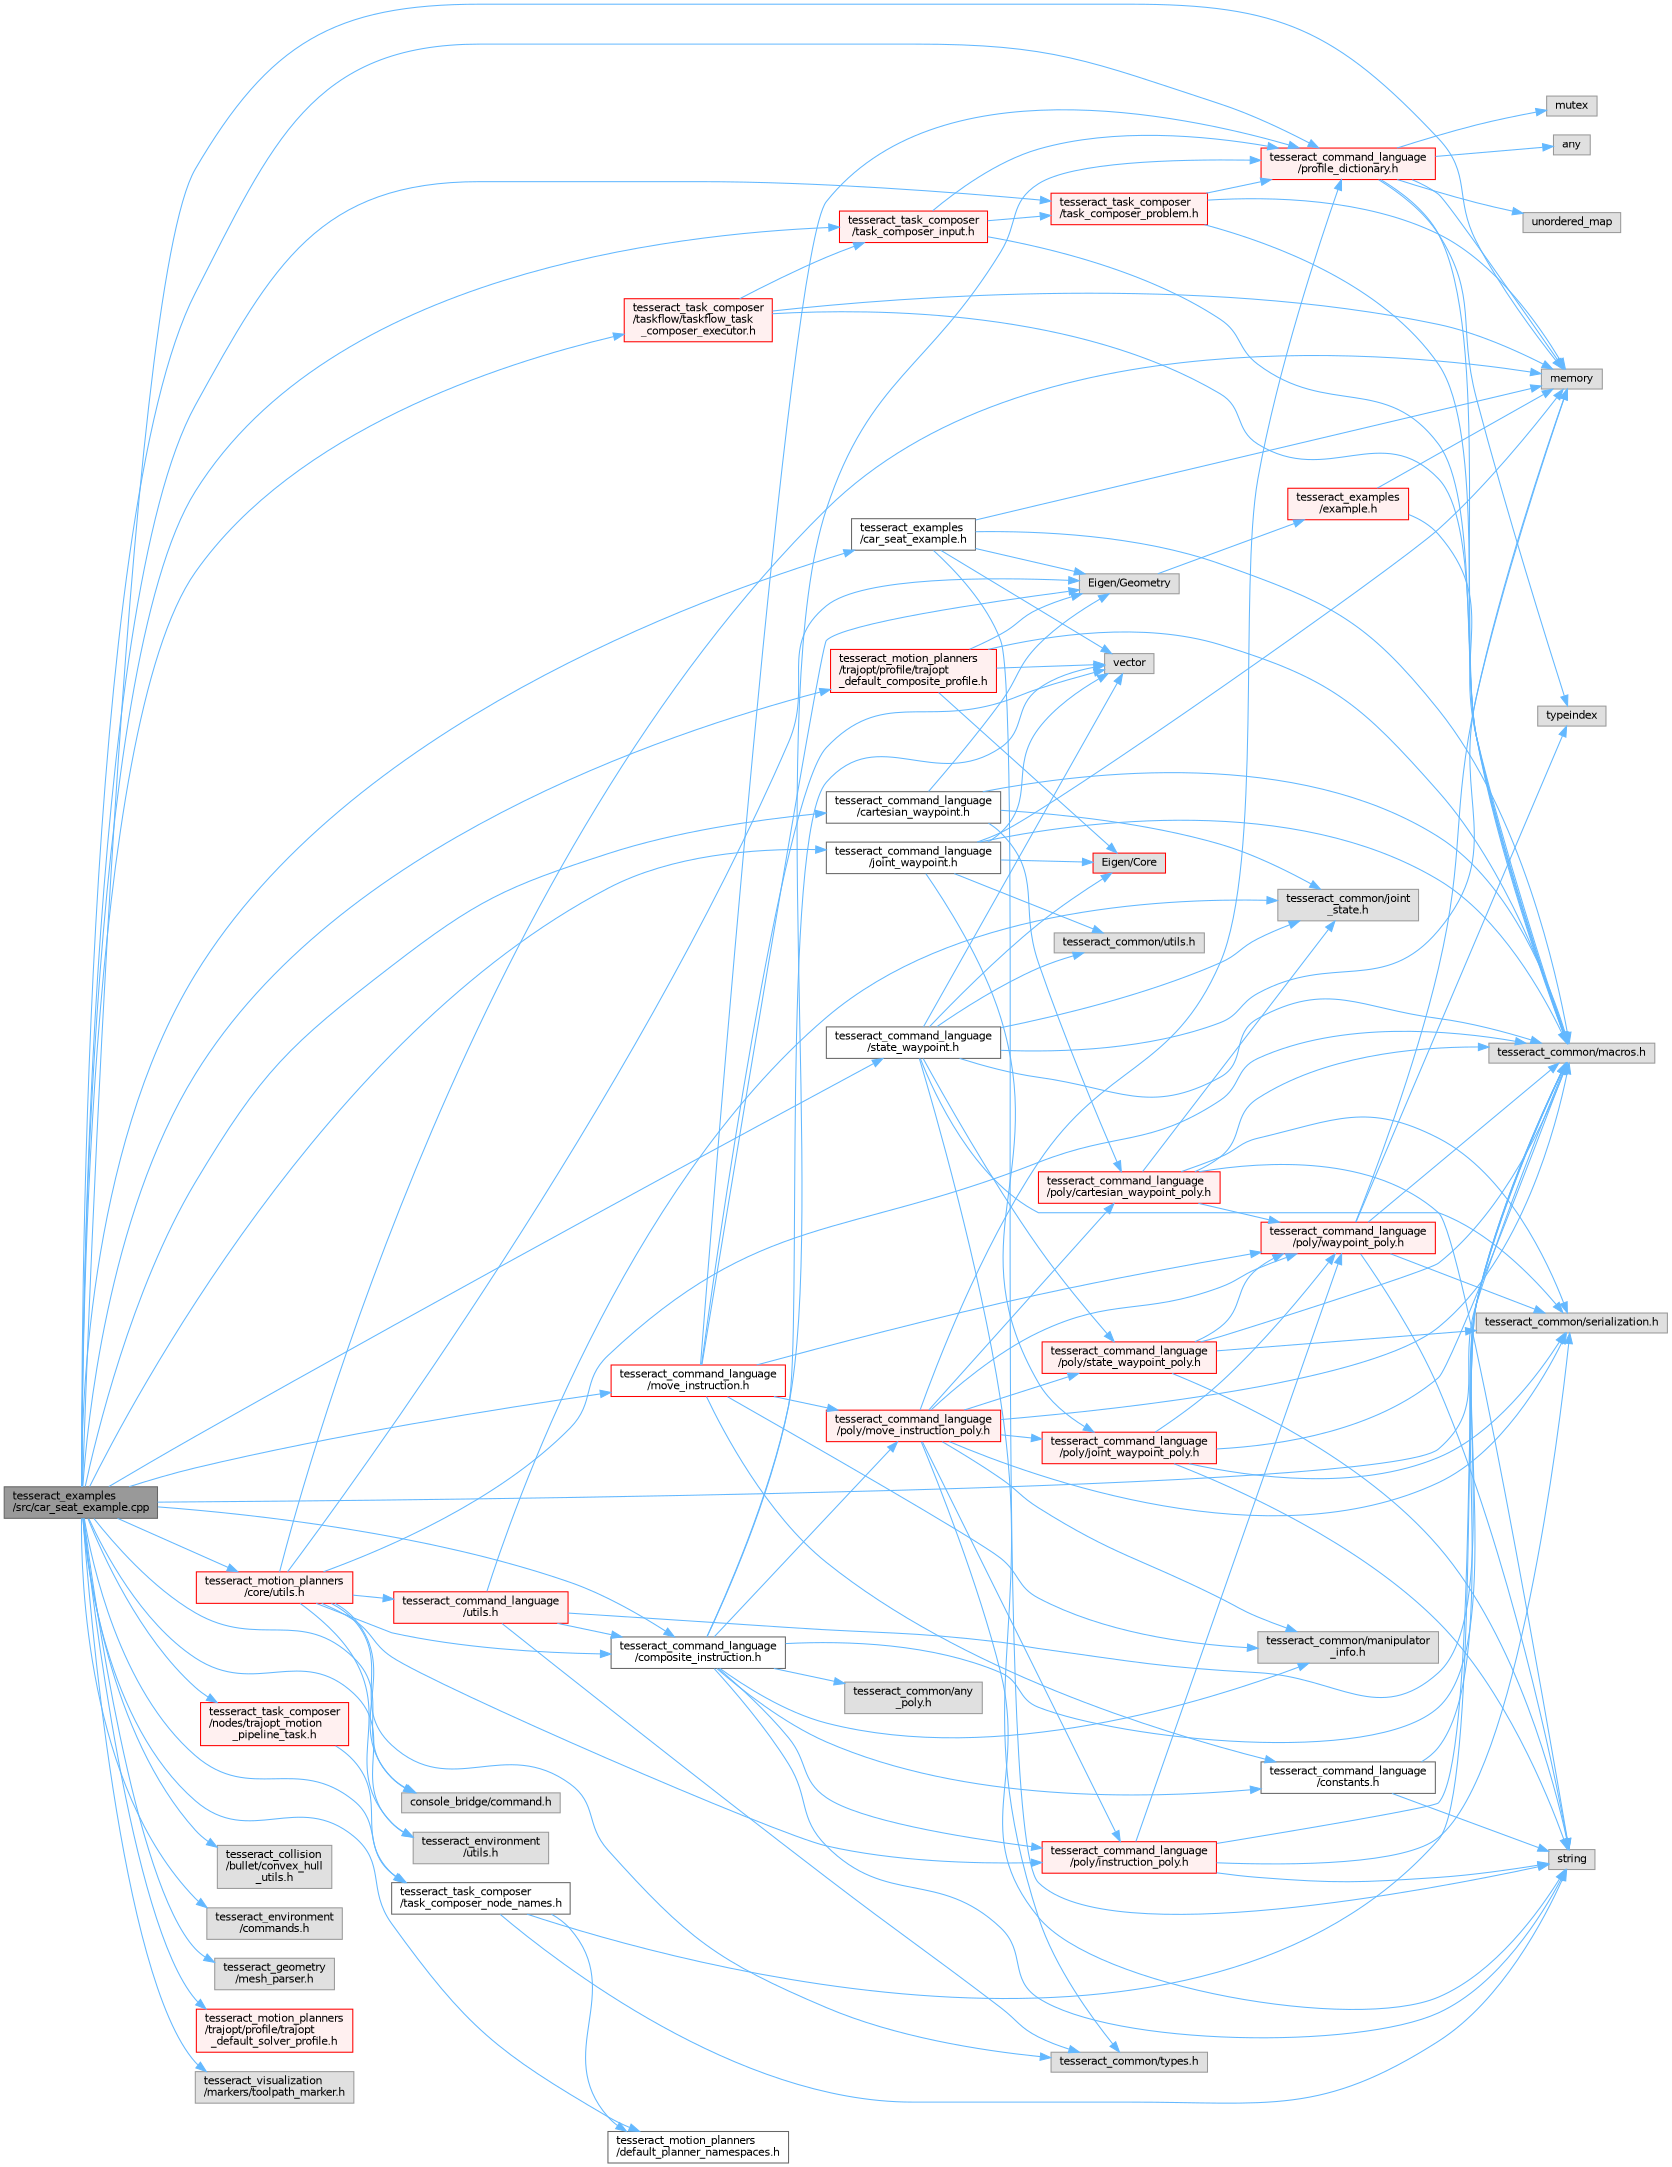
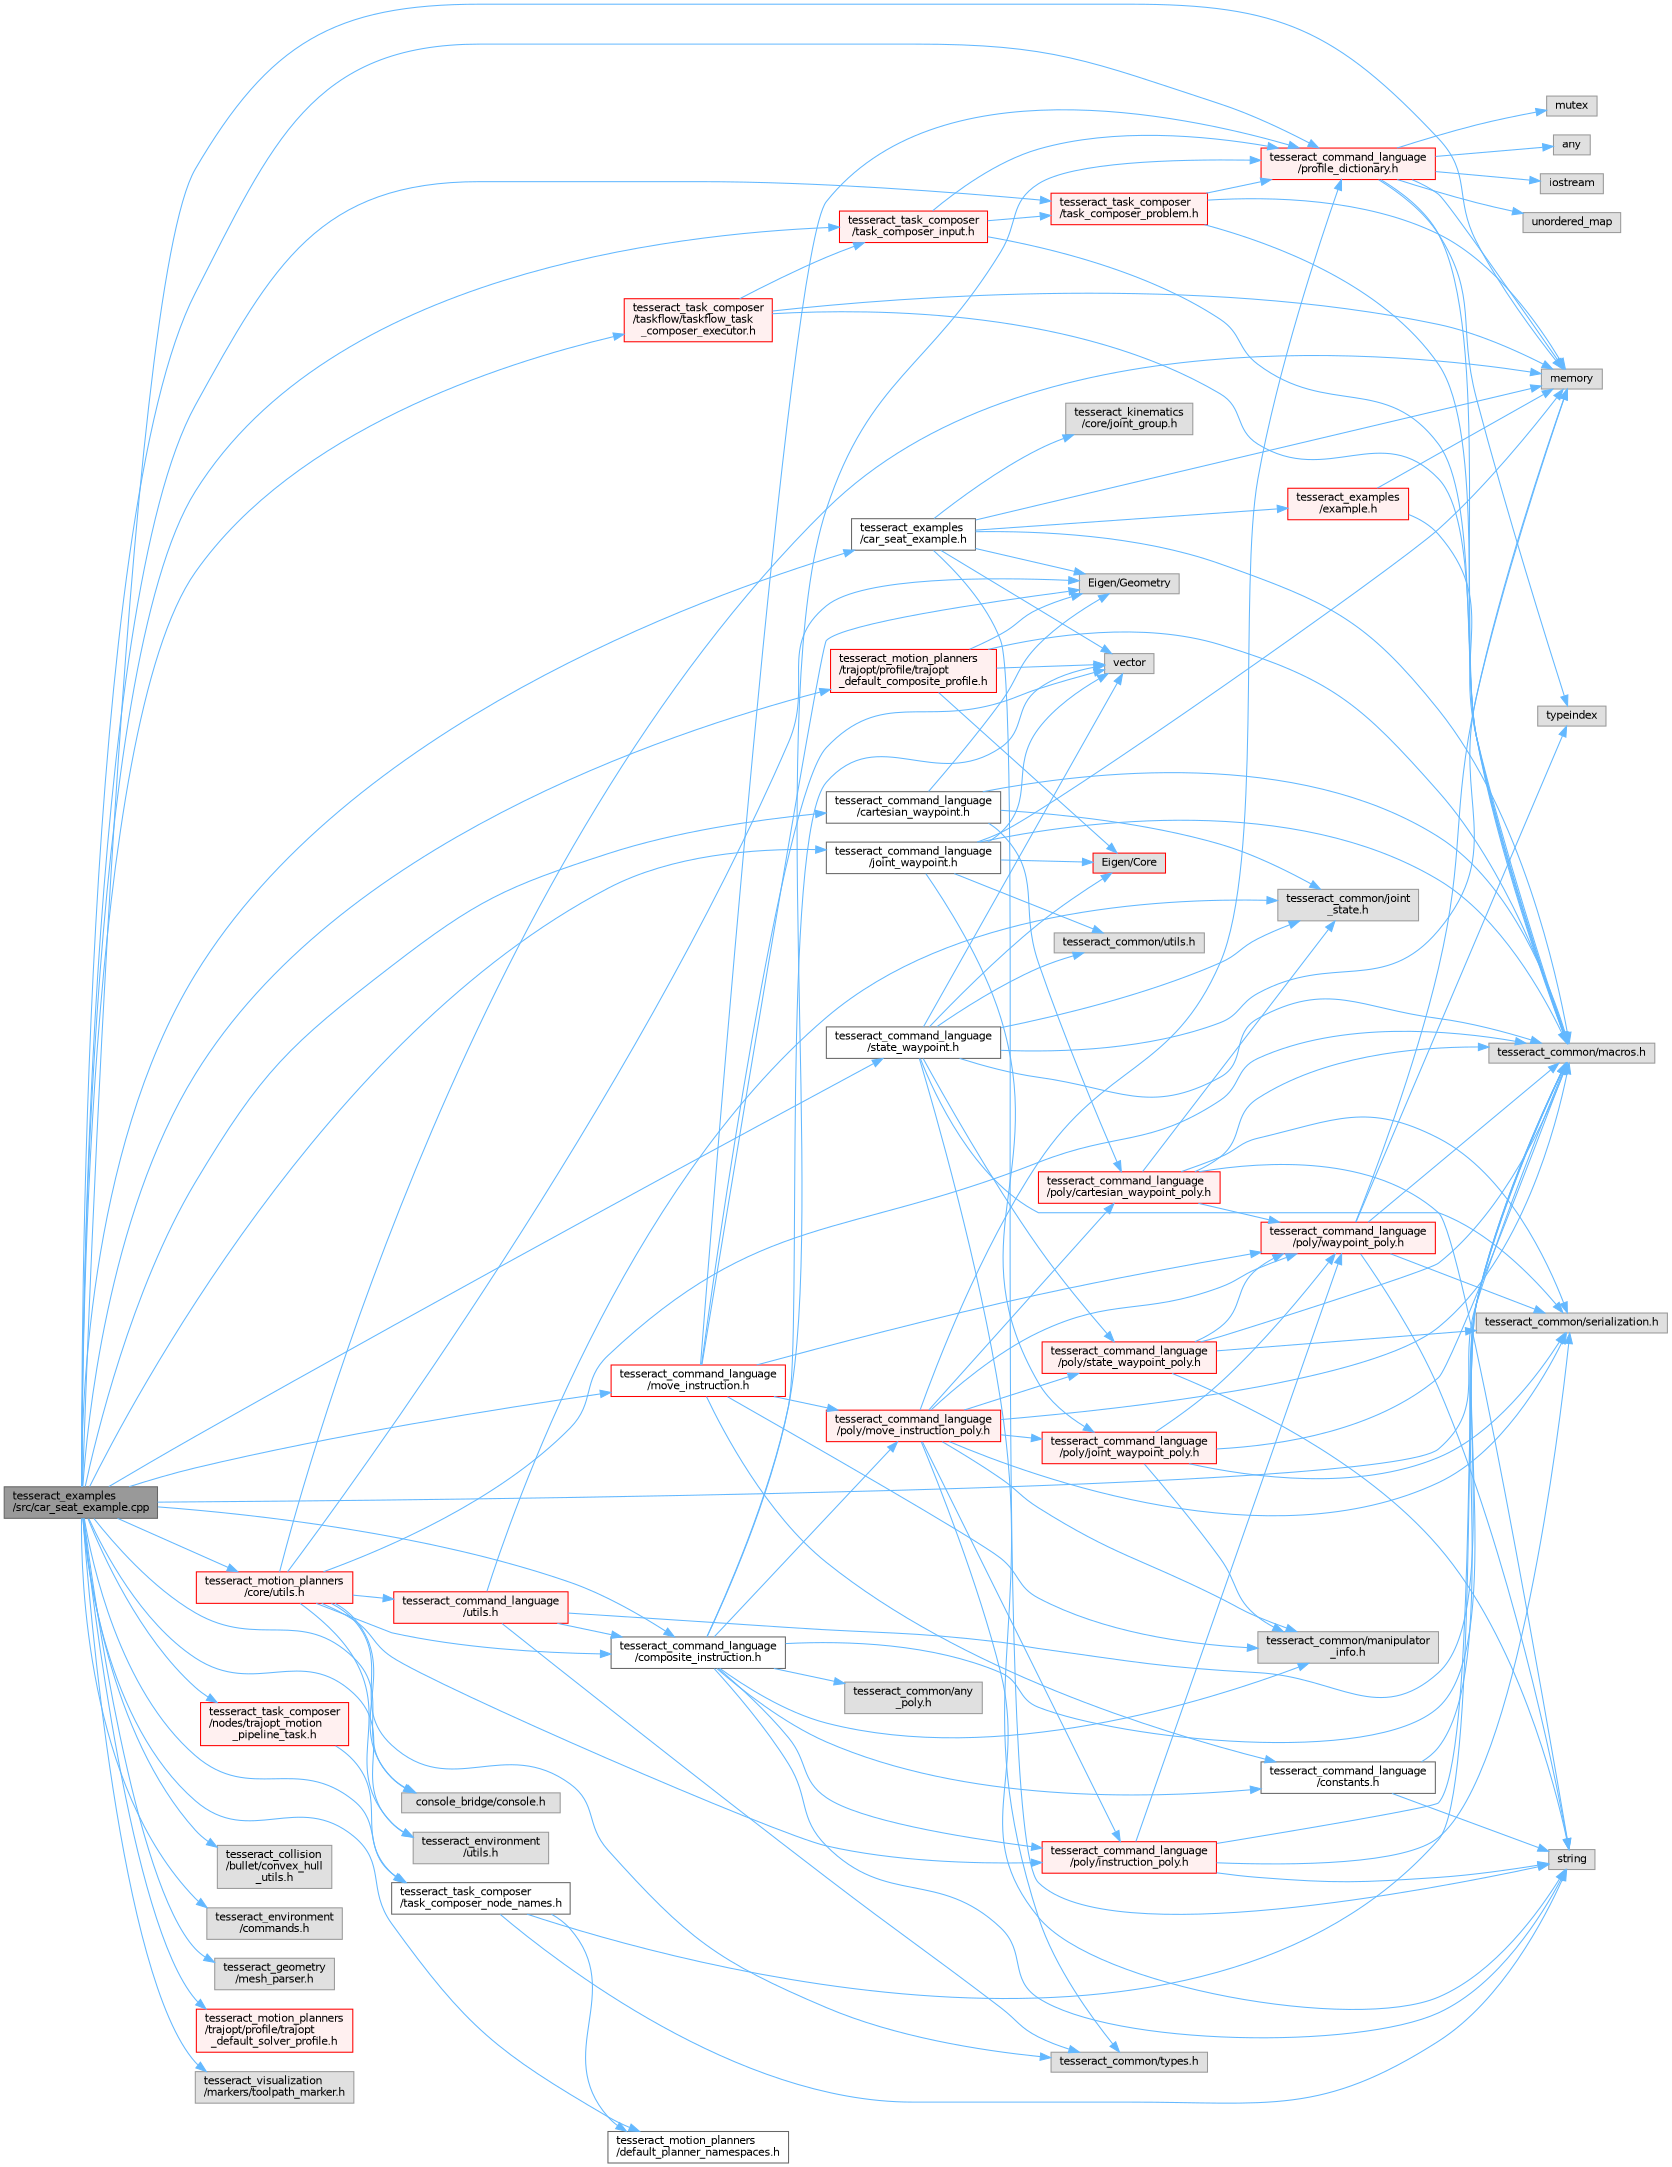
node "iostream": added
node "tesseract_kinematics /core/joint_group.h": added
edge "Eigen/Geometry" -> "tesseract_examples /example.h": now "tesseract_examples /car_seat_example.h" -> "tesseract_examples /example.h"
edge "tesseract_command_language /poly/joint_waypoint_poly.h" -> "string": now "tesseract_command_language /poly/joint_waypoint_poly.h" -> "tesseract_common/manipulator _info.h"
node "console_bridge/command.h": label "console_bridge/command.h" -> "console_bridge/console.h"
